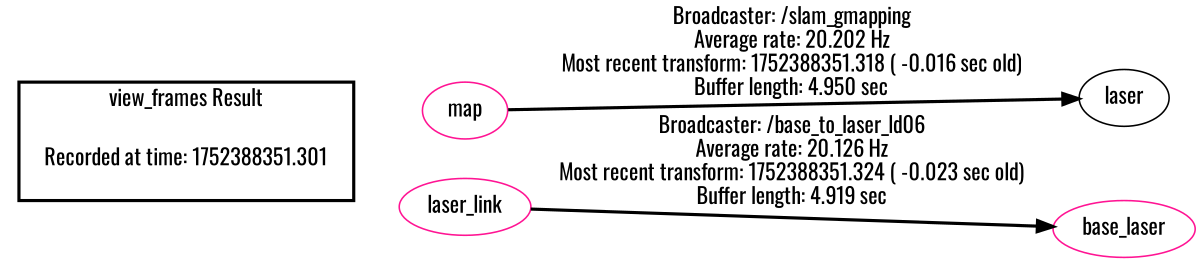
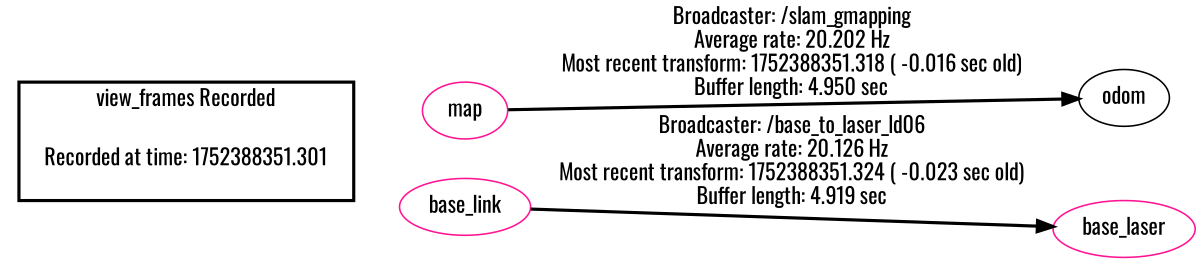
node "laser": label "laser" -> "odom"
cluster "view_frames Result": label "view_frames Result" -> "view_frames Recorded"
node "laser_link": label "laser_link" -> "base_link"
